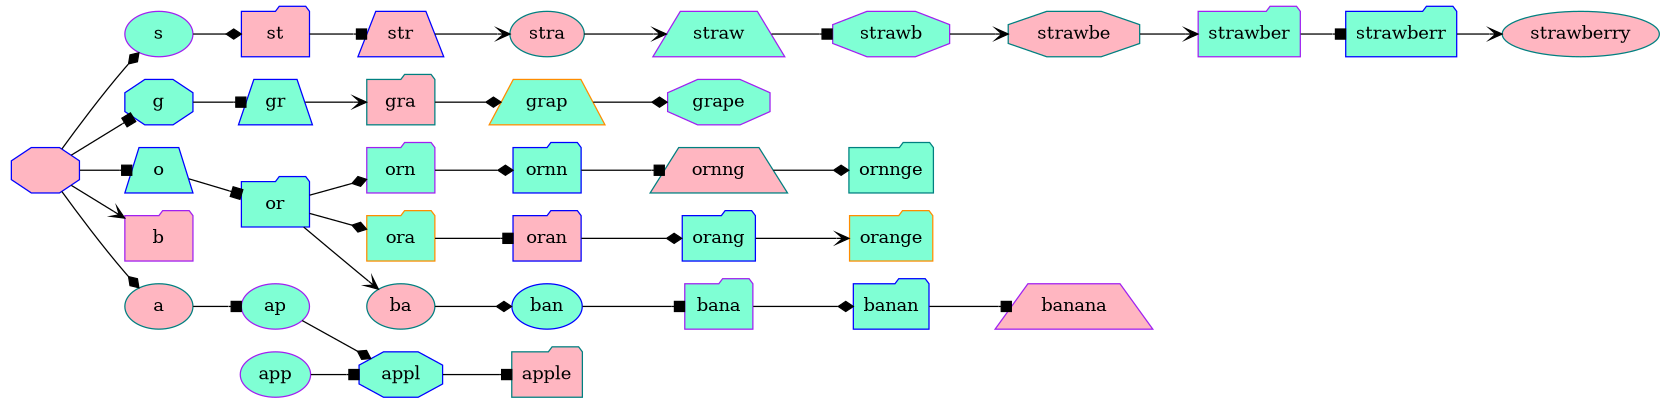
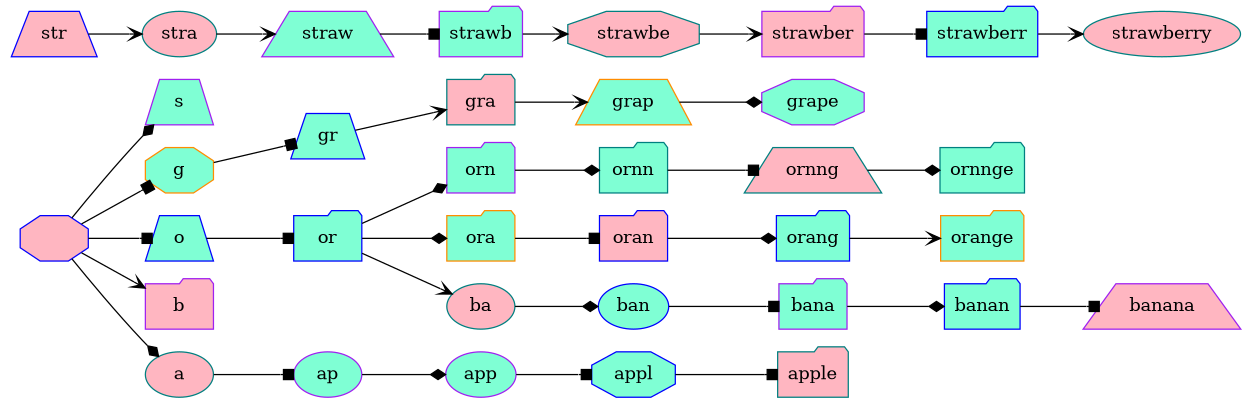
node "s": shape ellipse -> trapezium
node "st": removed
node "strawb": shape octagon -> folder
node "strawber": fillcolor aquamarine -> lightpink
node "g": color blue -> darkorange
edge "gra" -> "grap": arrowhead diamond -> vee
node "ornn": color blue -> teal
edge "ap" -> "appl": now "ap" -> "app"
